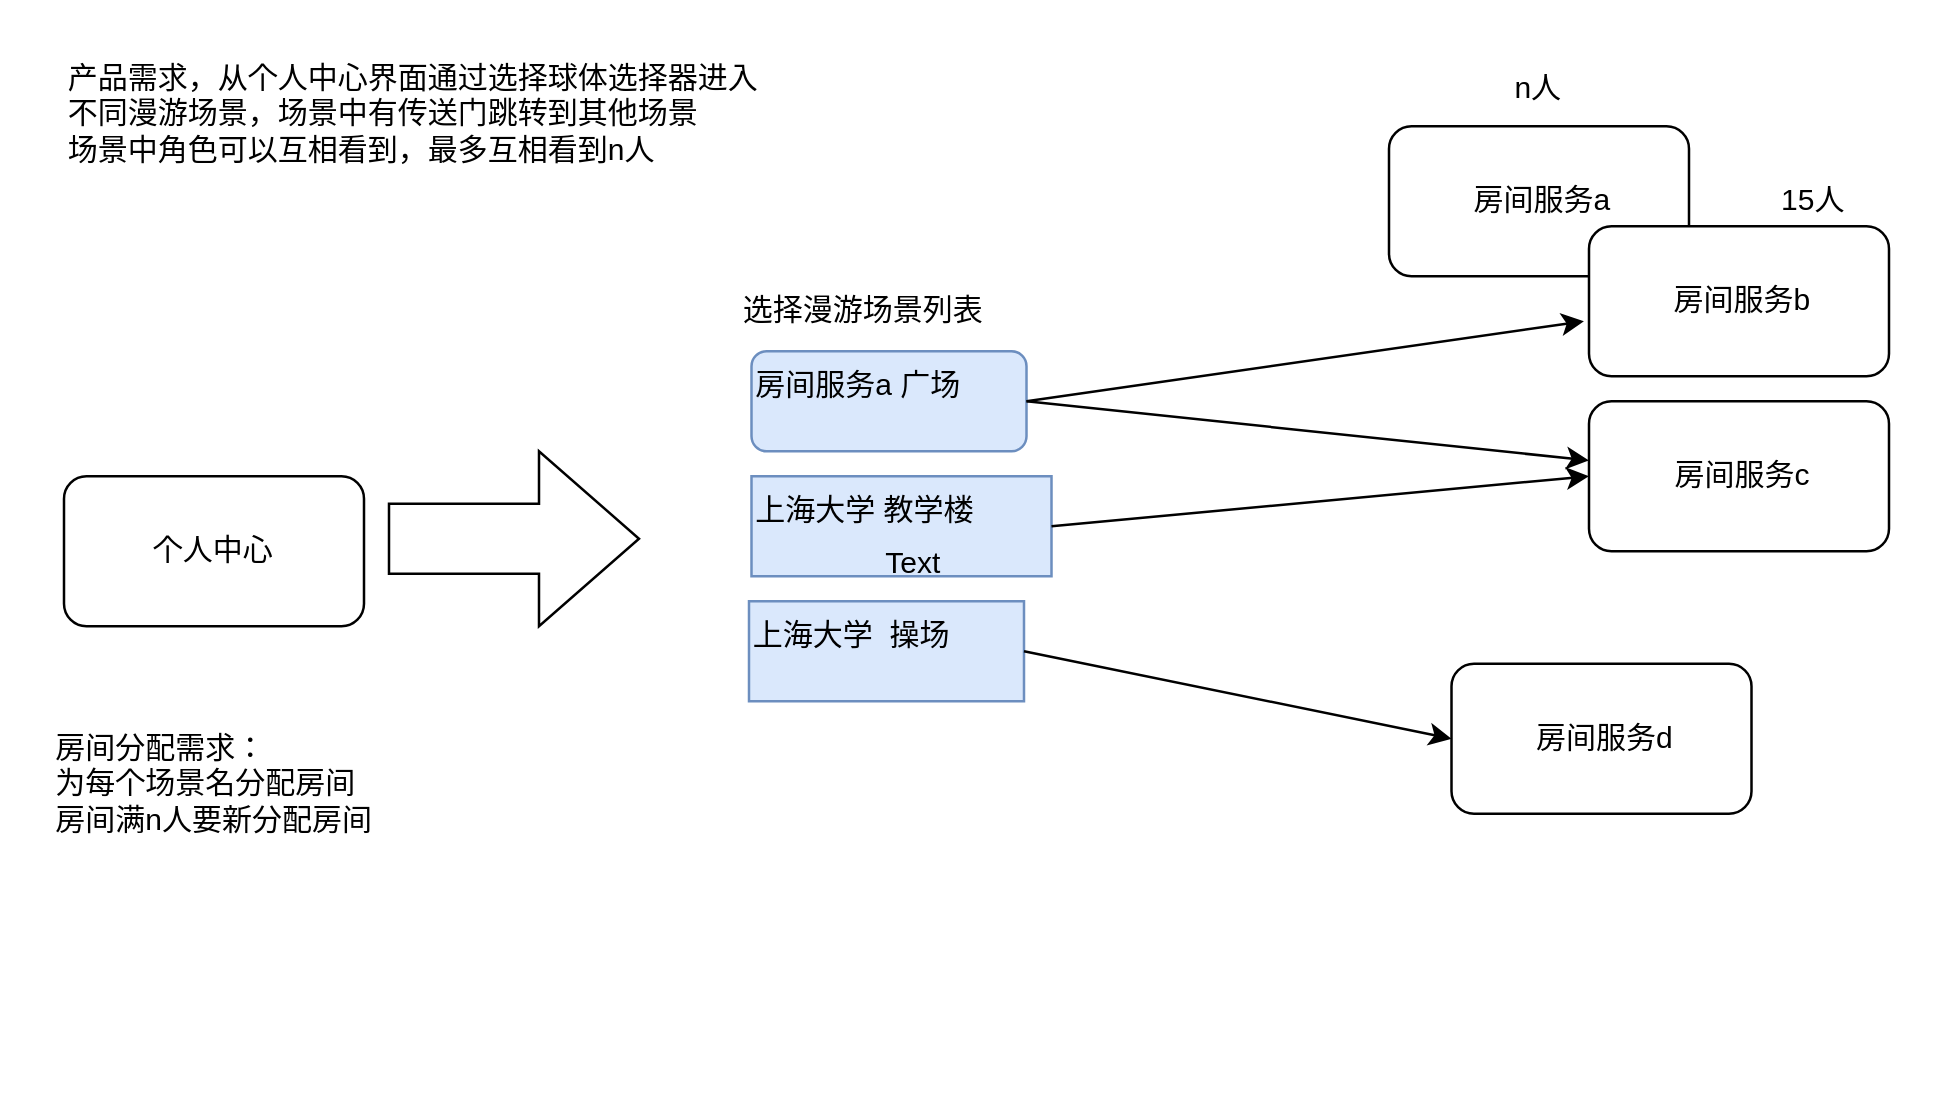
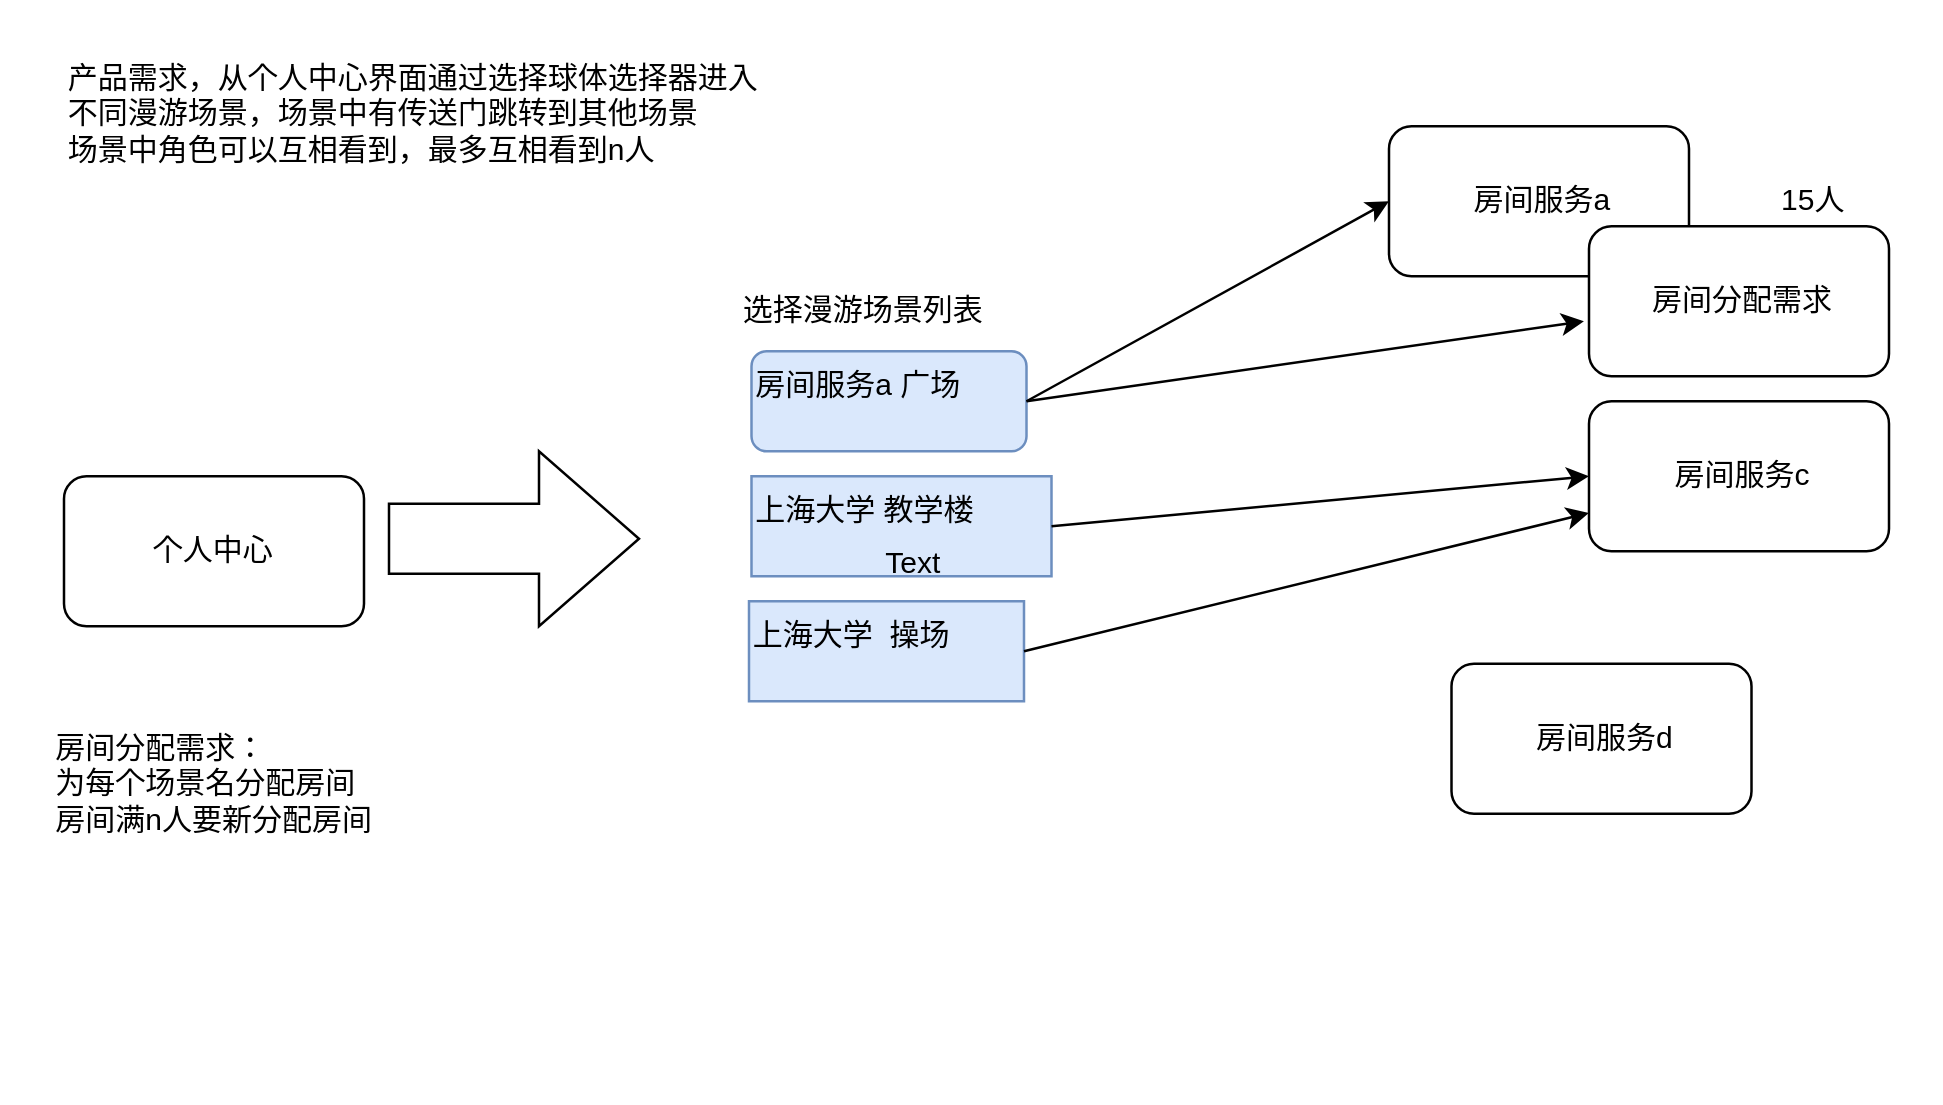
node "n人": removed
node "房间服务b": label "房间服务b" -> "房间分配需求"
edge "房间服务a 广场" -> "房间服务c": now "房间服务a 广场" -> "房间服务a"
edge "上海大学 操场" -> "房间服务d": now "上海大学 操场" -> "房间服务c"
